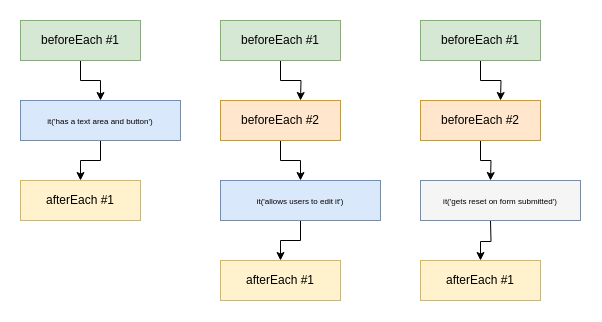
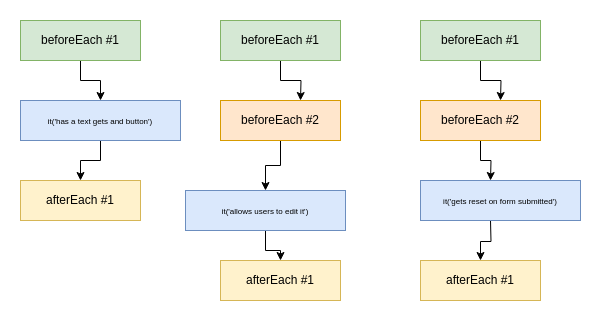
node "it('has a text area and button')": label "it('has a text area and button')" -> "it('has a text gets and button')"
node "it('allows users to edit it')": moved (301, 201) -> (266, 211)
node "it('gets reset on form submitted')": fillcolor #f5f5f5 -> #dae8fc
